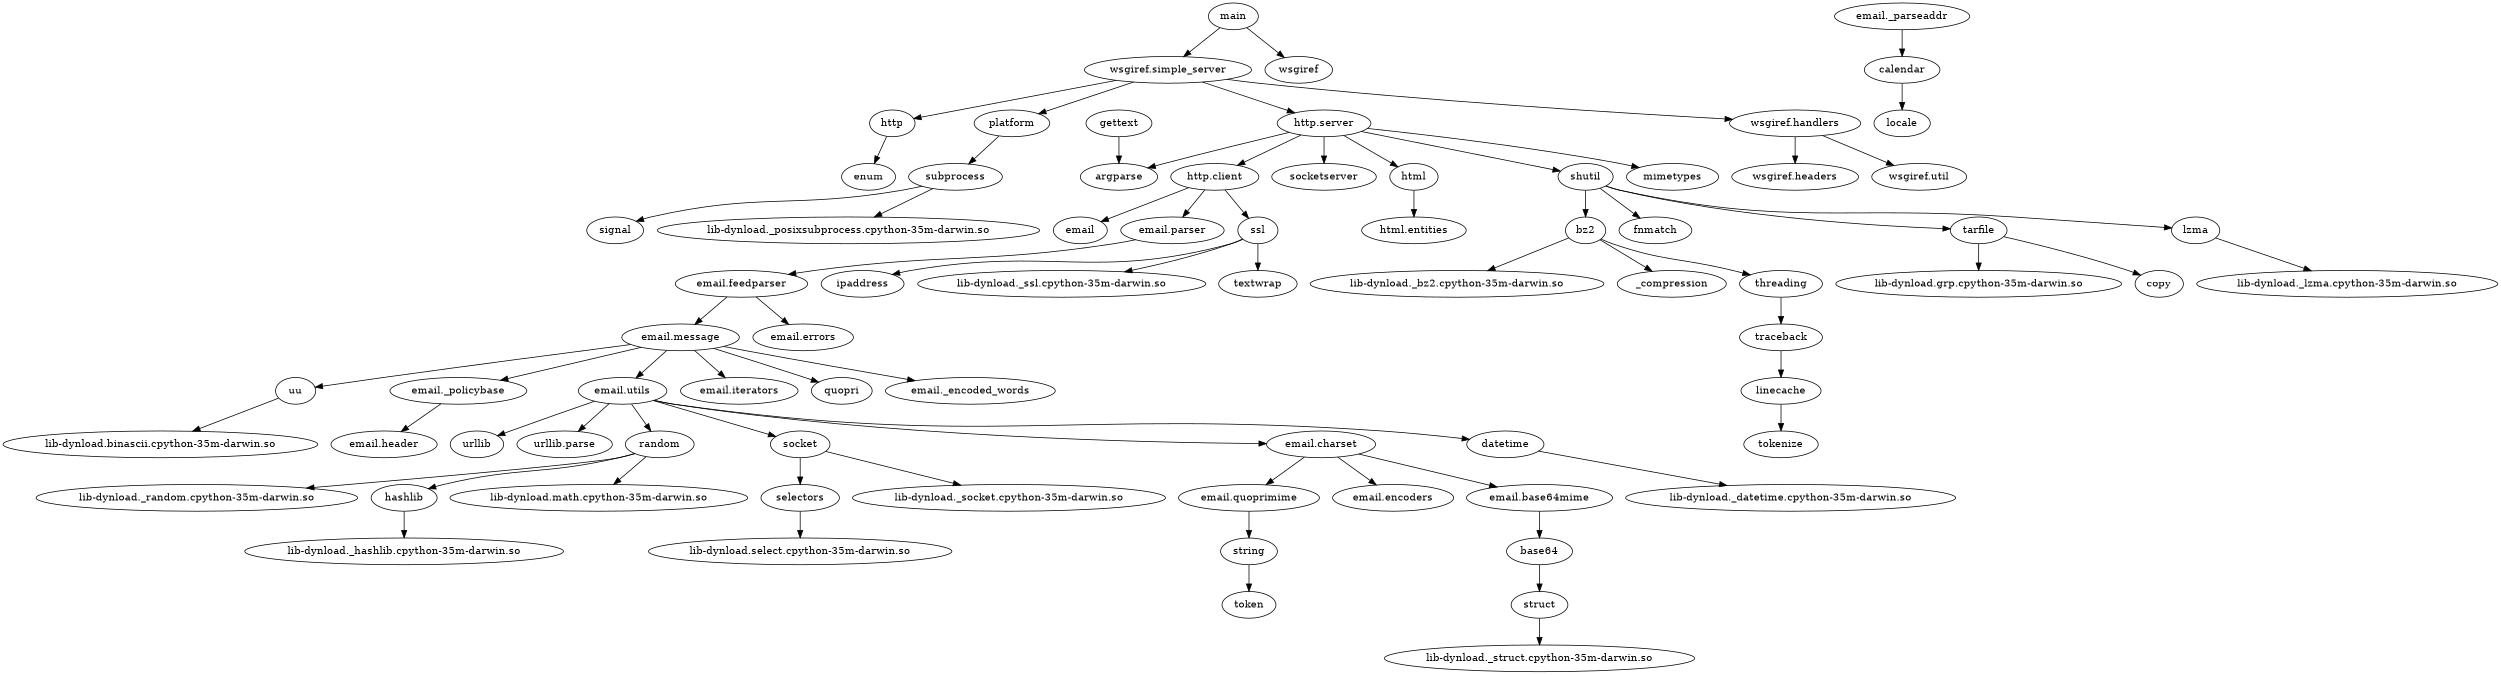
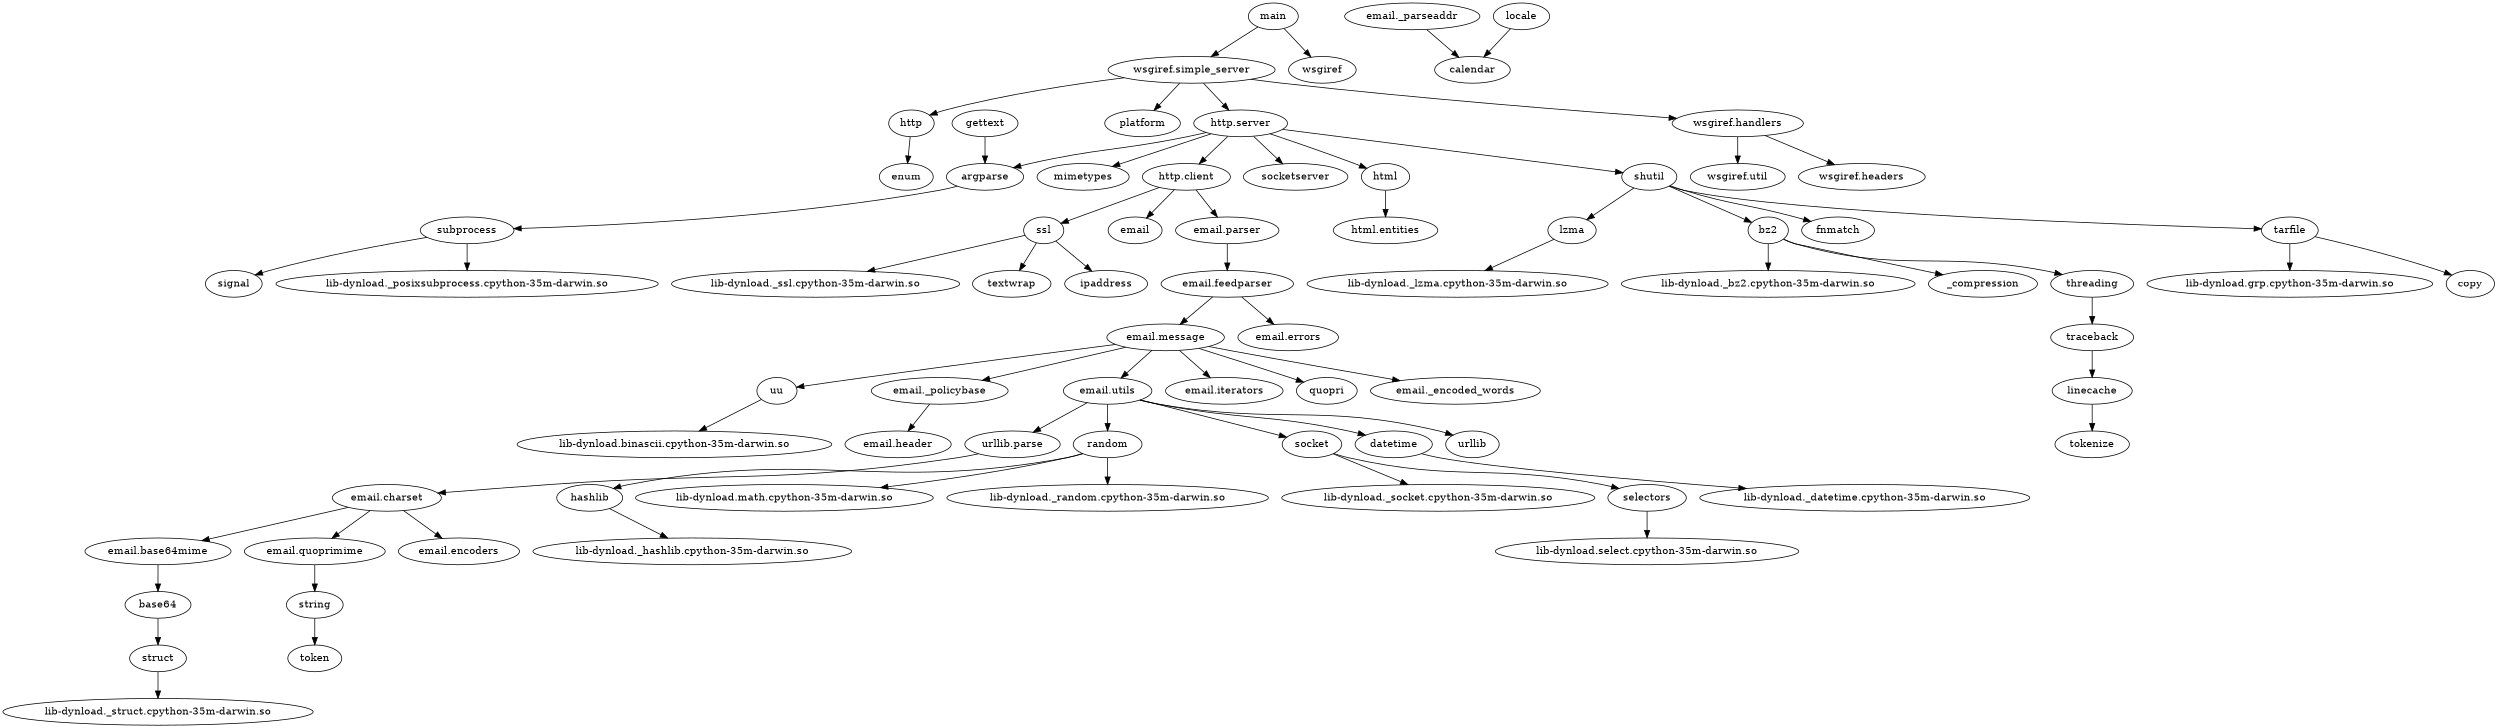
edge "calendar" -> "locale": reversed
edge "platform" -> "subprocess": now "argparse" -> "subprocess"
edge "email.utils" -> "email.charset": now "urllib.parse" -> "email.charset"
